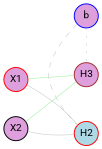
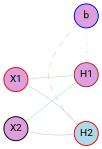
node "H3": label "H3" -> "H1"
